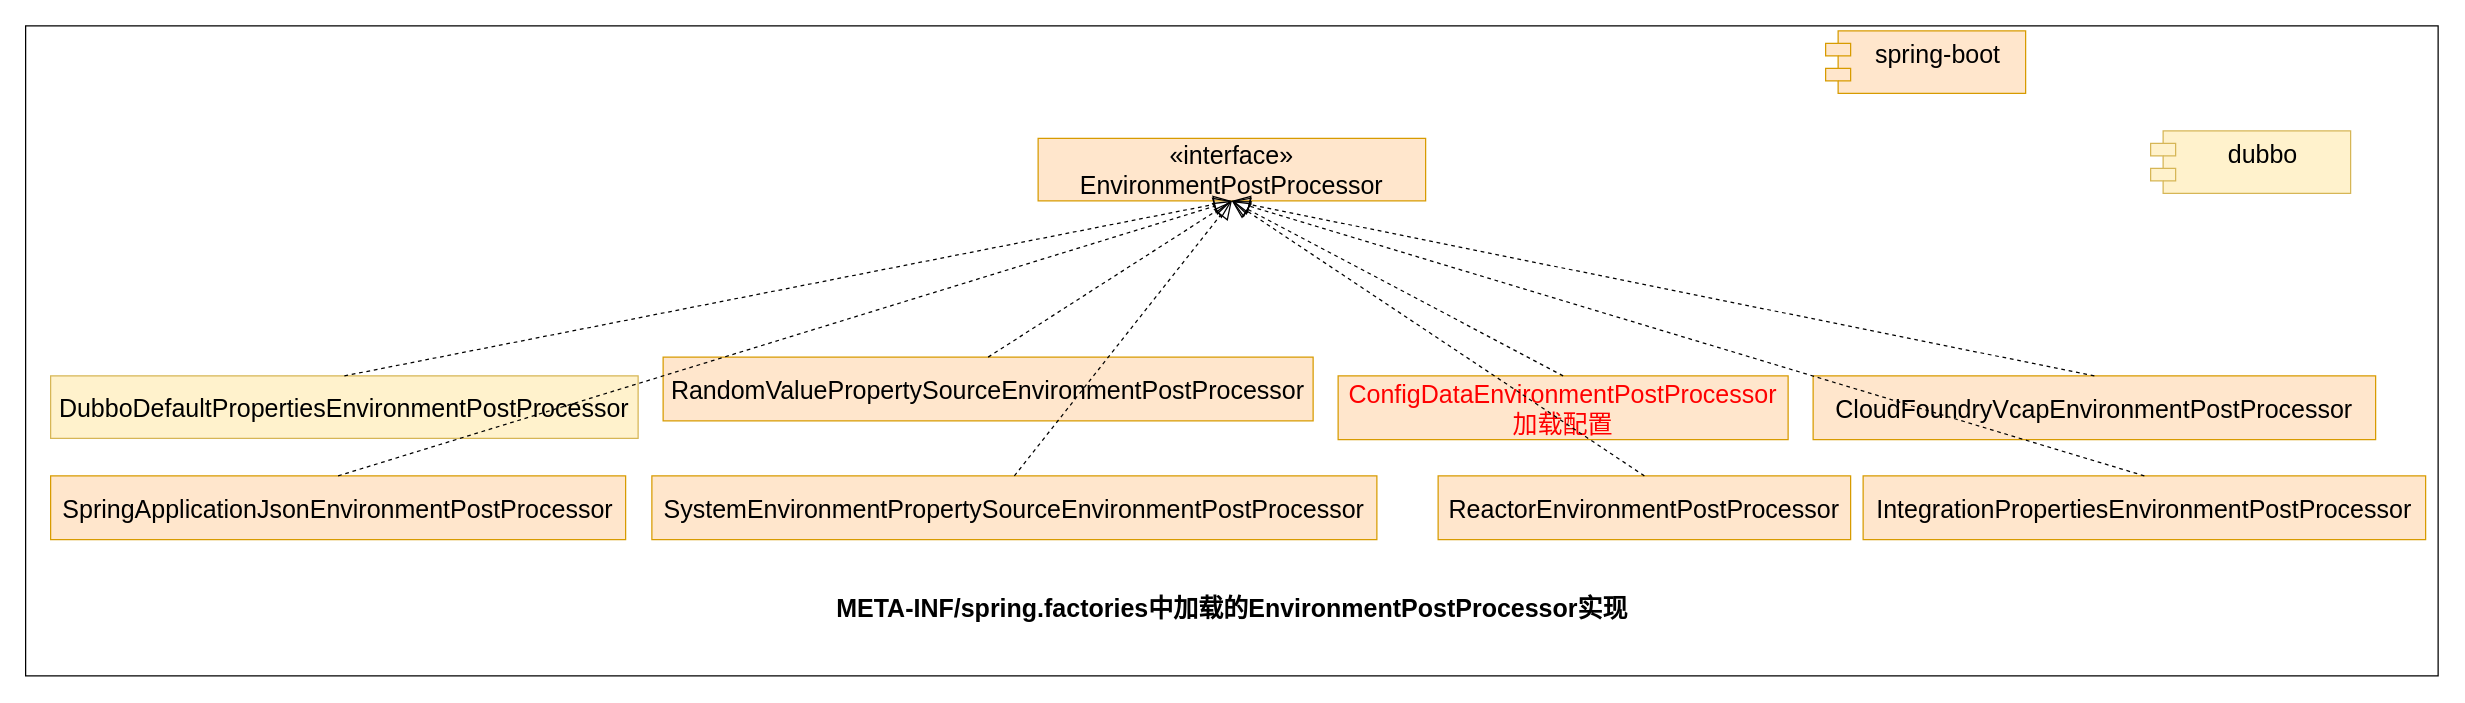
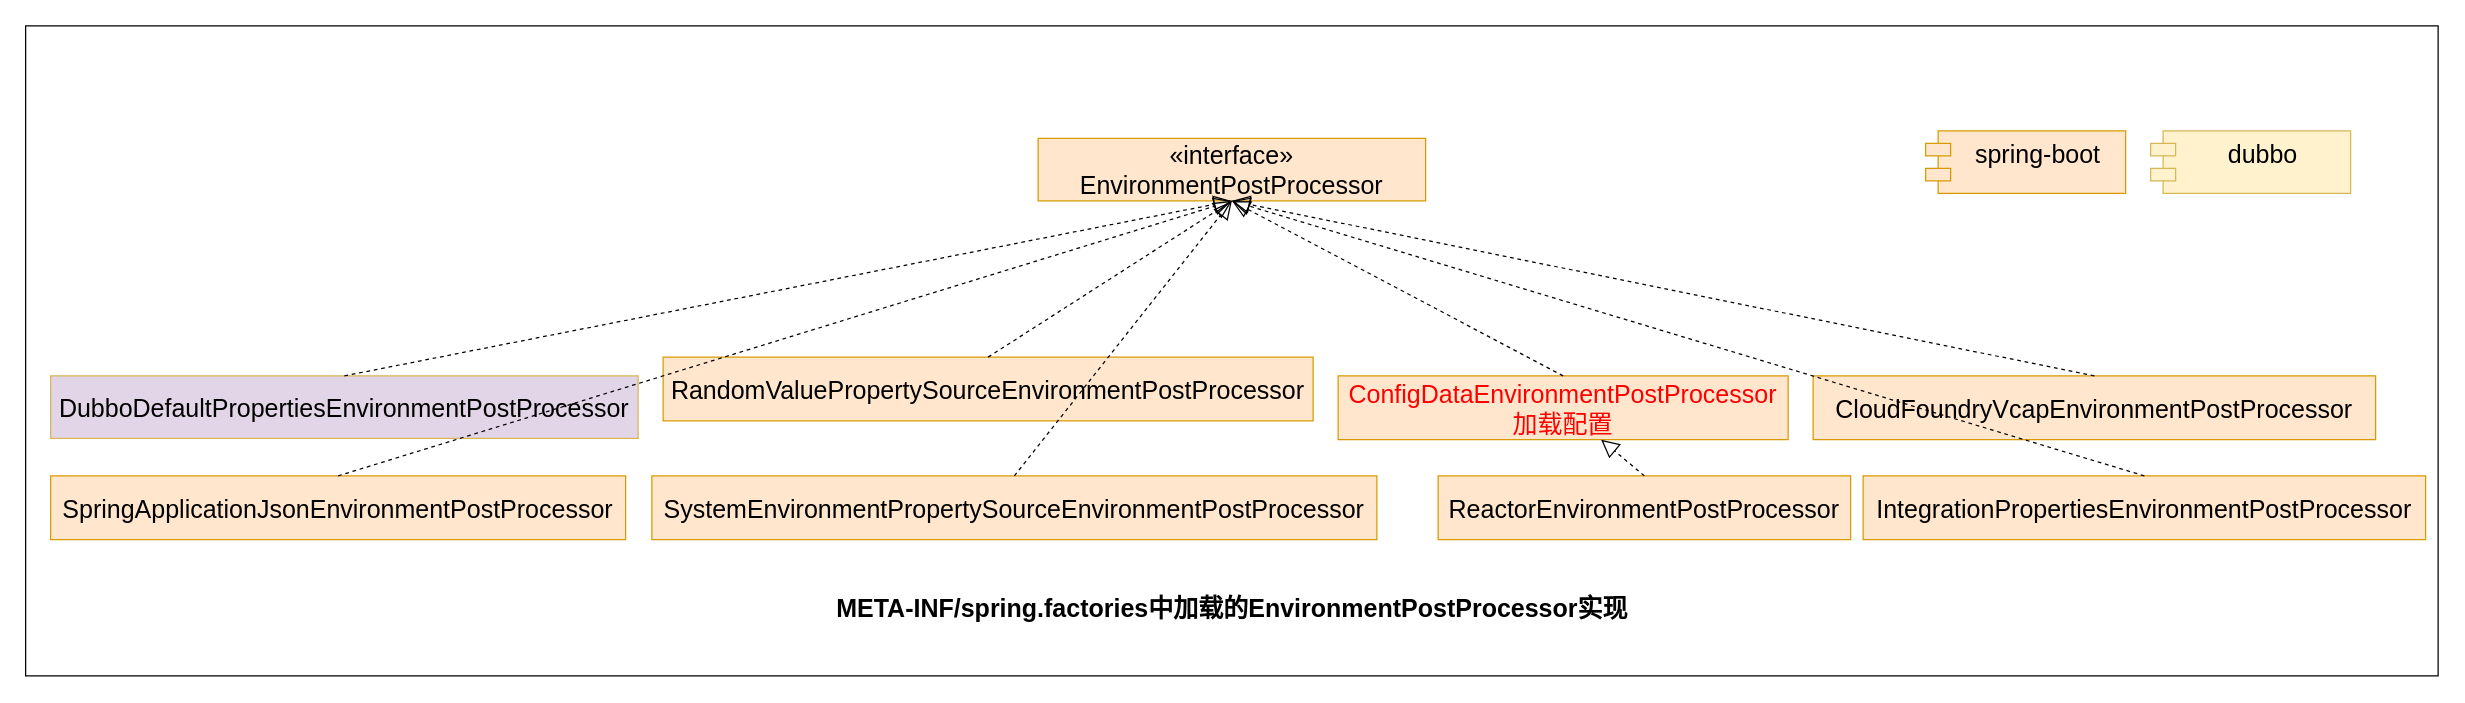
node "spring-boot": moved (1926, 62) -> (2026, 162)
edge "ReactorEnvironmentPostProcessor" -> "«interface» EnvironmentPostProcessor": now "ReactorEnvironmentPostProcessor" -> "ConfigDataEnvironmentPostProcessor加载配置"
node "DubboDefaultPropertiesEnvironmentPostProcessor": fillcolor #fff2cc -> #e1d5e7
